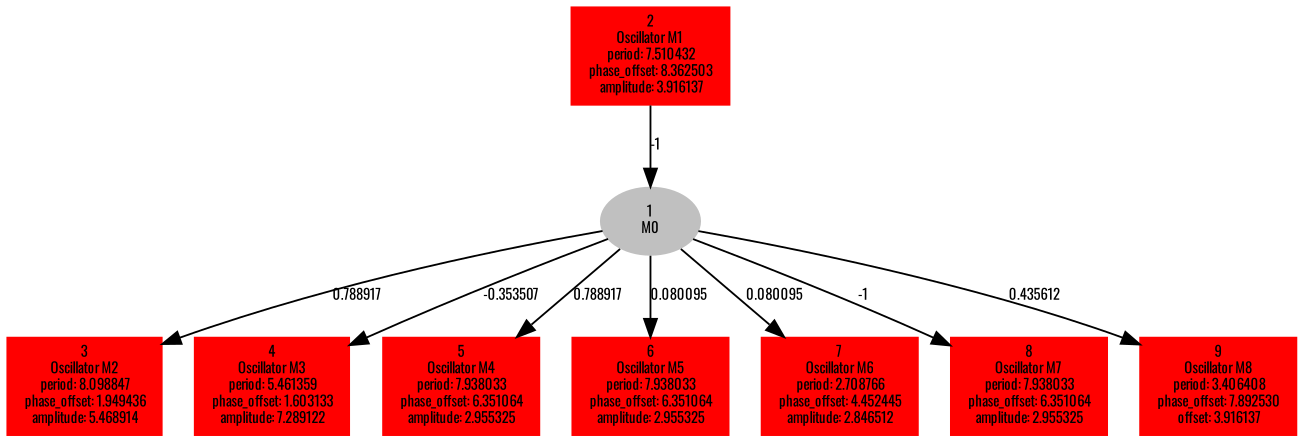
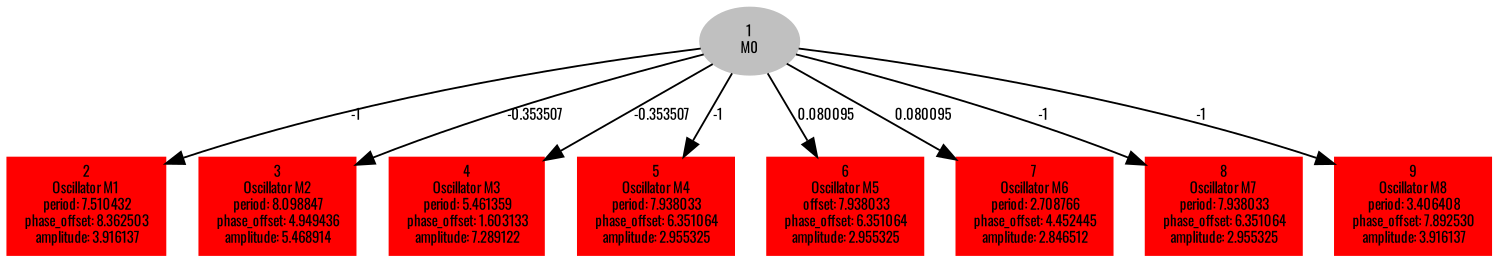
edge "2" -> "1": reversed
edge "1" -> "3": label "0.788917 " -> "-0.353507 "
edge "1" -> "5": label "0.788917 " -> "-1 "
edge "1" -> "9": label "0.435612 " -> "-1 "
node "6": text "period: 7.938033" -> "offset: 7.938033"
node "3": text "phase_offset: 1.949436" -> "phase_offset: 4.949436"
node "9": text "offset: 3.916137" -> "amplitude: 3.916137"
